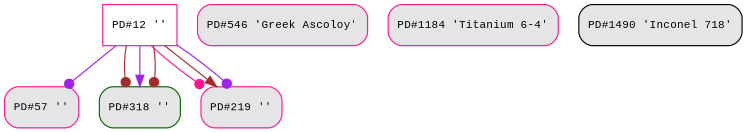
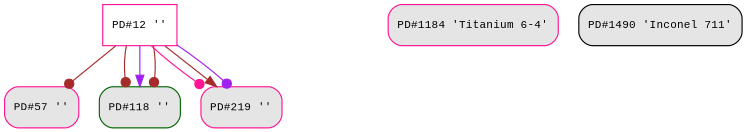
node "PD#546 'Greek Ascoloy'": removed
node "PD#1490 'Inconel 718'": label "PD#1490 'Inconel 718'" -> "PD#1490 'Inconel 711'"
edge "PD#12 ''" -> "PD#57 ''": color purple -> brown
node "PD#318 ''": label "PD#318 ''" -> "PD#118 ''"
